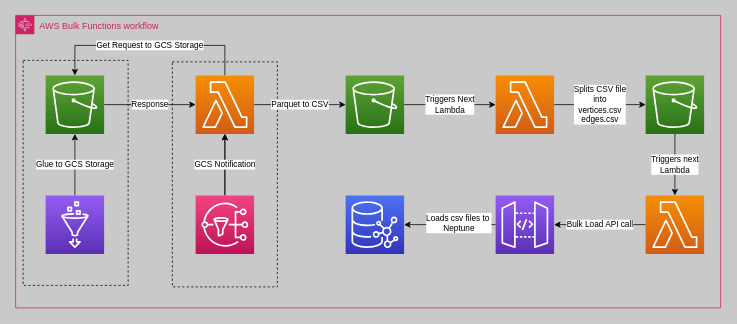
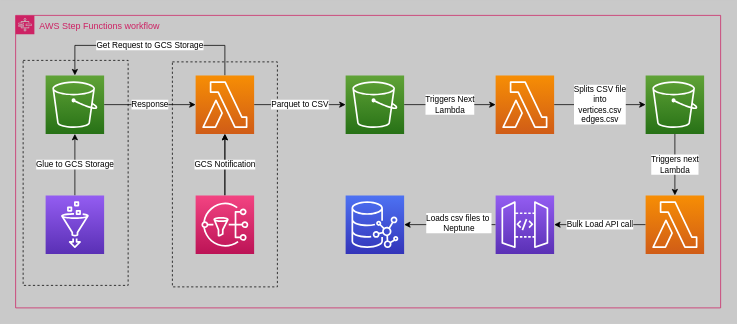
node "AWS Bulk Functions workflow": label "AWS Bulk Functions workflow" -> "AWS Step Functions workflow"
